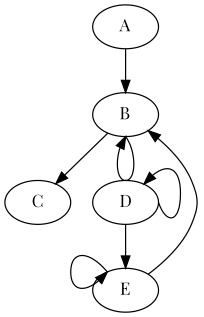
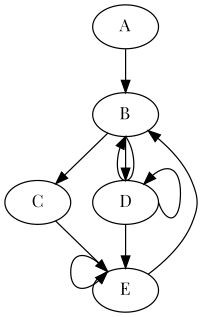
edge "B" -> "D": added
edge "C" -> "E": added
